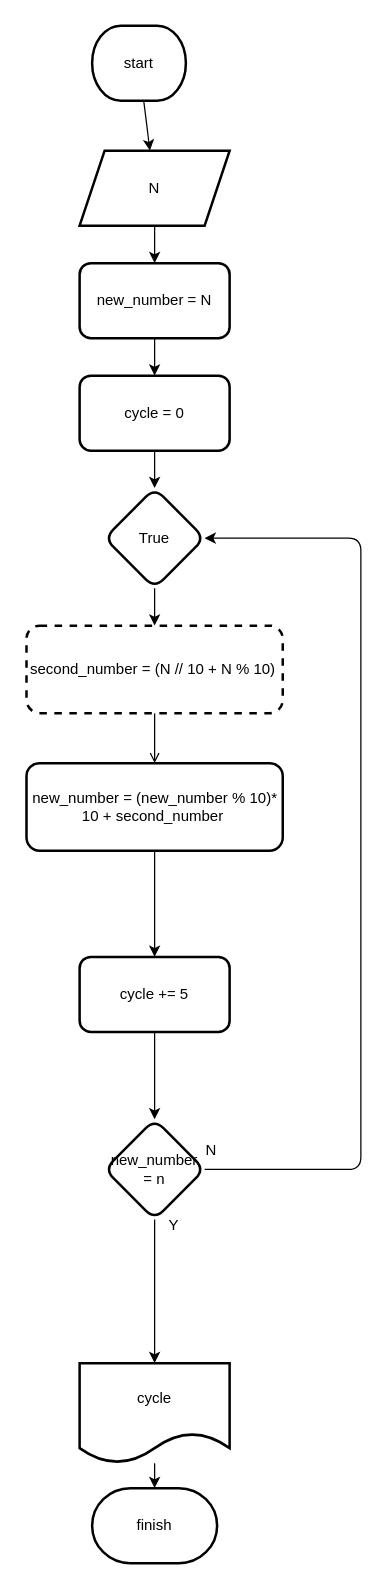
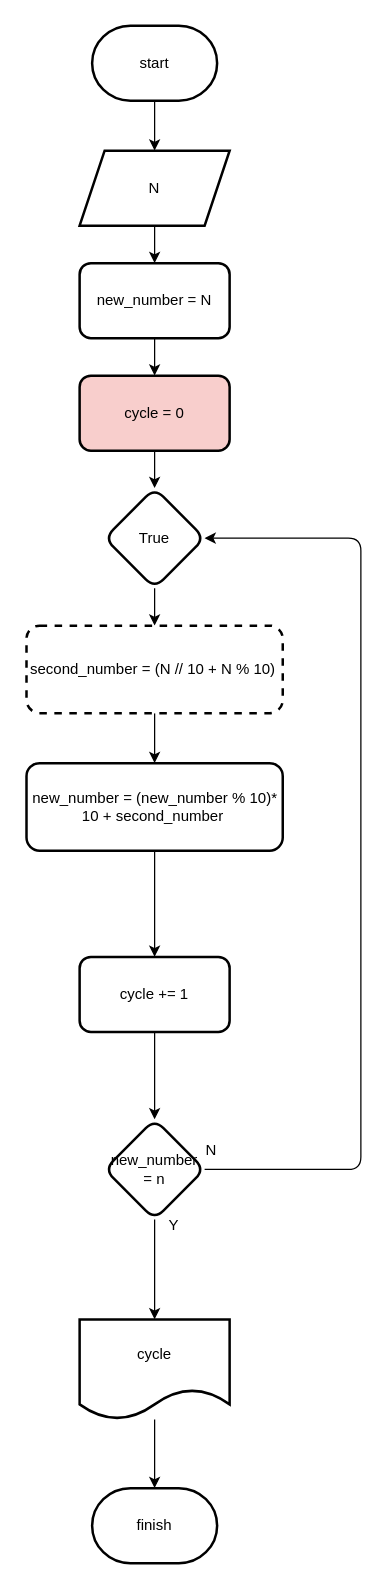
node "start": size 94x75 -> 125x75
node "cycle = 0": fillcolor #ffffff -> #f8cecc
edge "second_number = (N // 10 + N % 10)" -> "new_number = (new_number % 10)* 10 + second_number": arrowhead open -> classic
node "cycle += 5": label "cycle += 5" -> "cycle += 1"
node "cycle": moved (154, 1413) -> (154, 1369)
